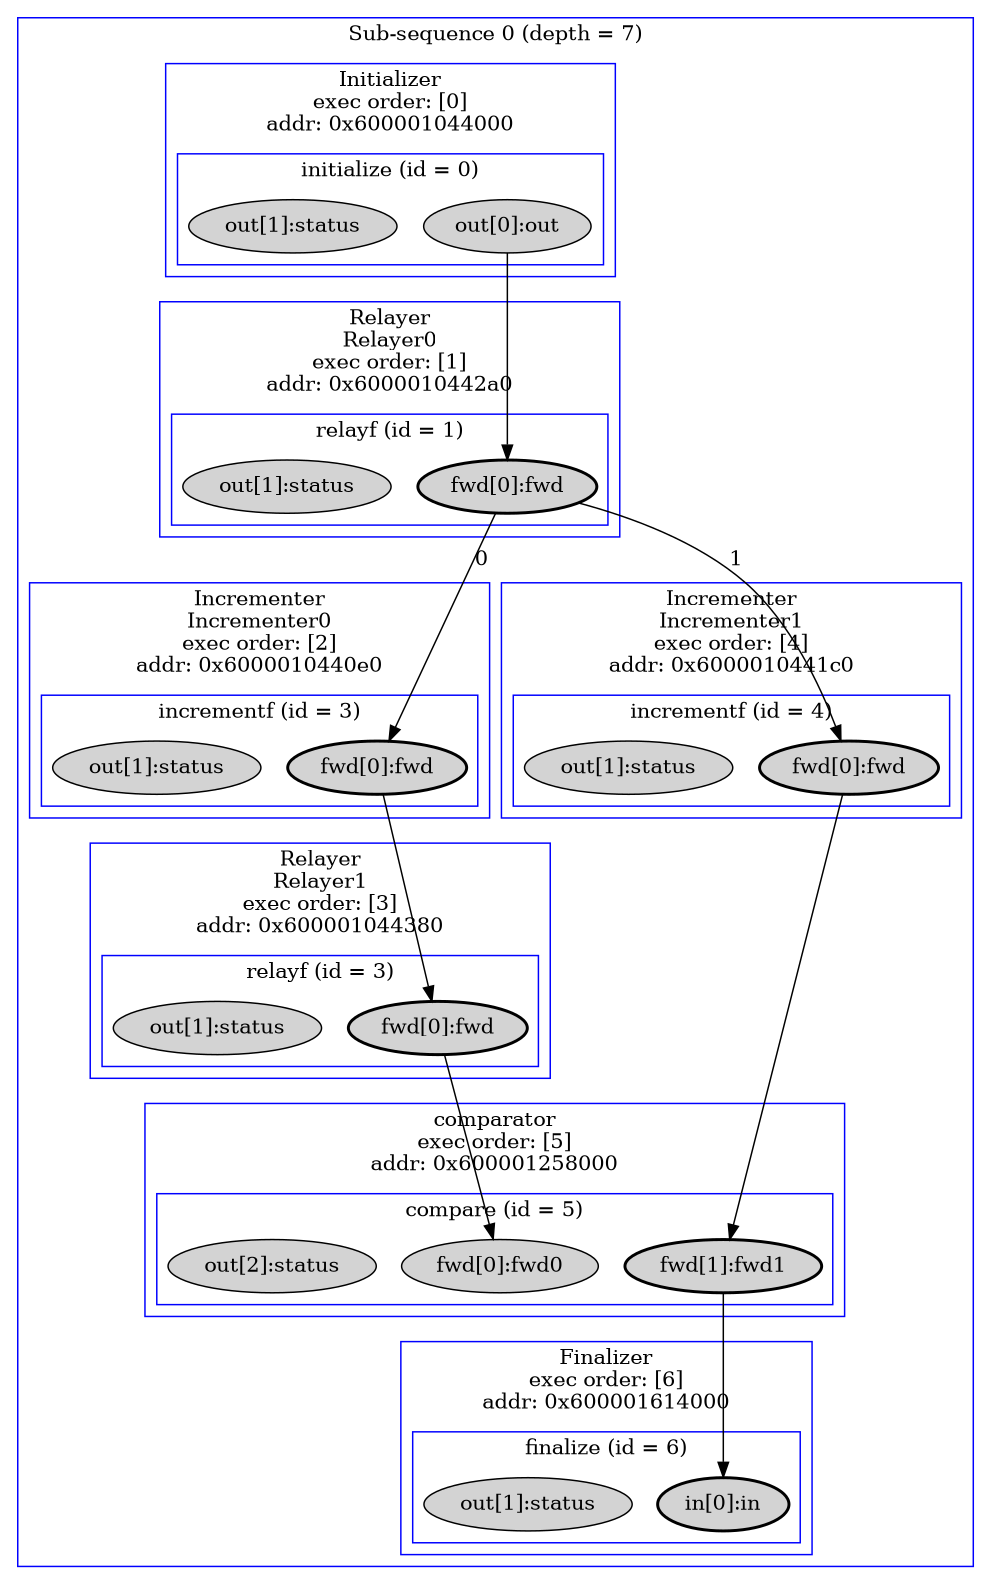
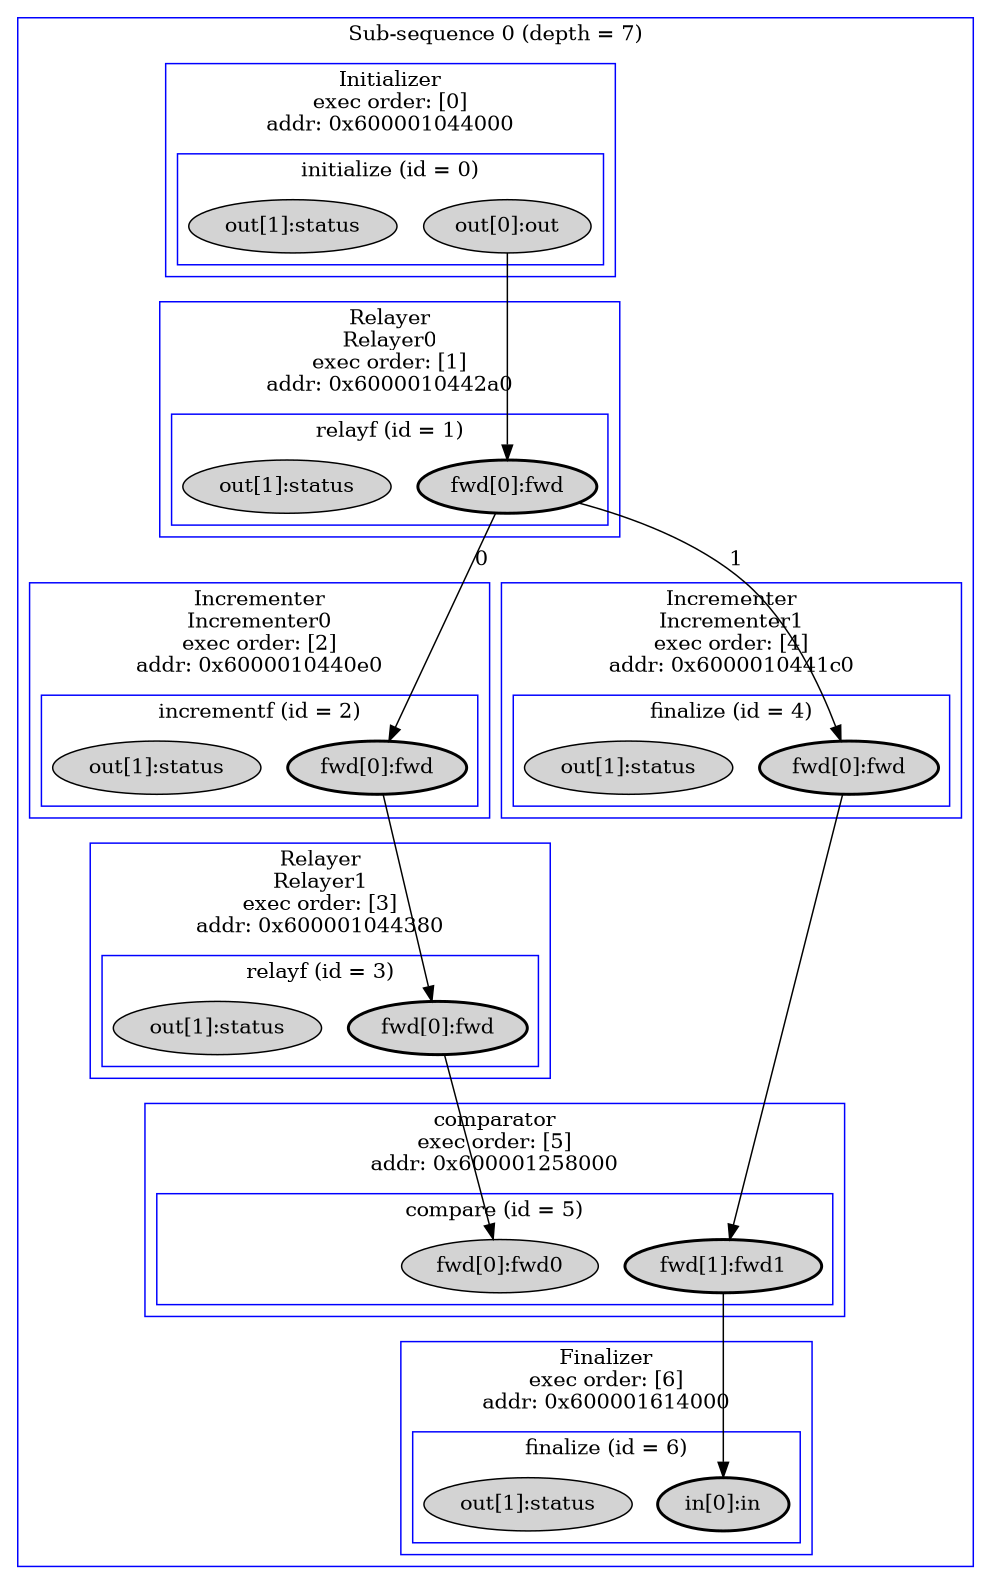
cluster "incrementf (id = 3)": label "incrementf (id = 3)" -> "incrementf (id = 2)"
cluster "incrementf (id = 4)": label "incrementf (id = 4)" -> "finalize (id = 4)"
node "out[2]:status": removed
